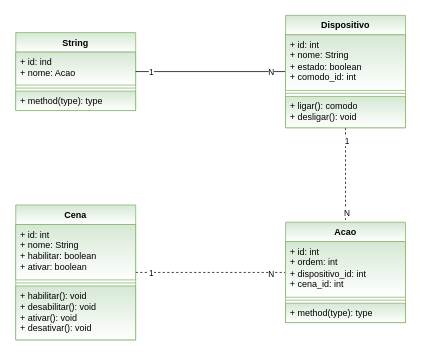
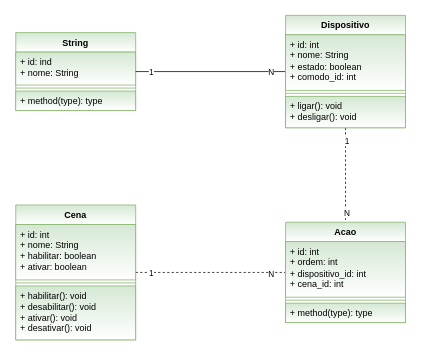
node "+ id: ind + nome: Acao": label "+ id: ind + nome: Acao" -> "+ id: ind + nome: String"
node "+ ligar(): comodo + desligar(): void": label "+ ligar(): comodo + desligar(): void" -> "+ ligar(): void + desligar(): void"
